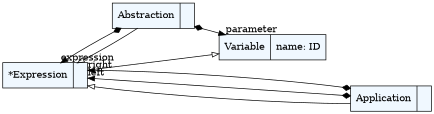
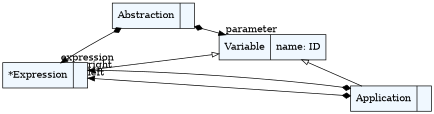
edge "Abstraction" -> "*Expression": removed
edge "Application" -> "*Expression": now "Application" -> "Variable"
